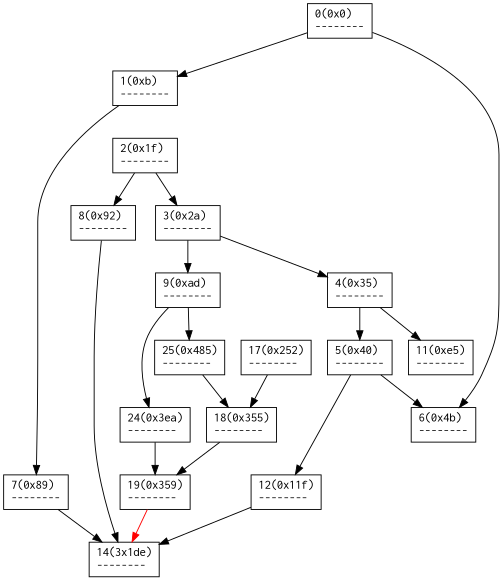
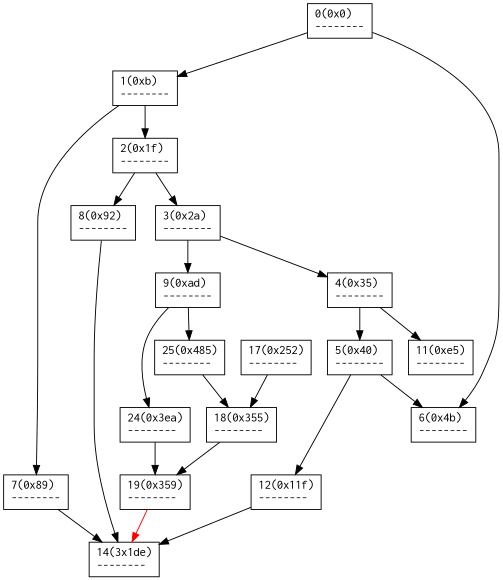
edge "1(0xb) --------" -> "2(0x1f) --------": added
